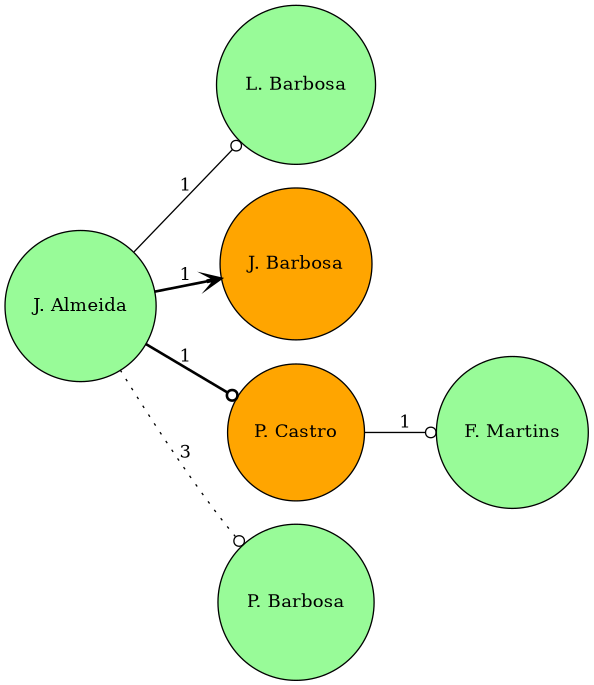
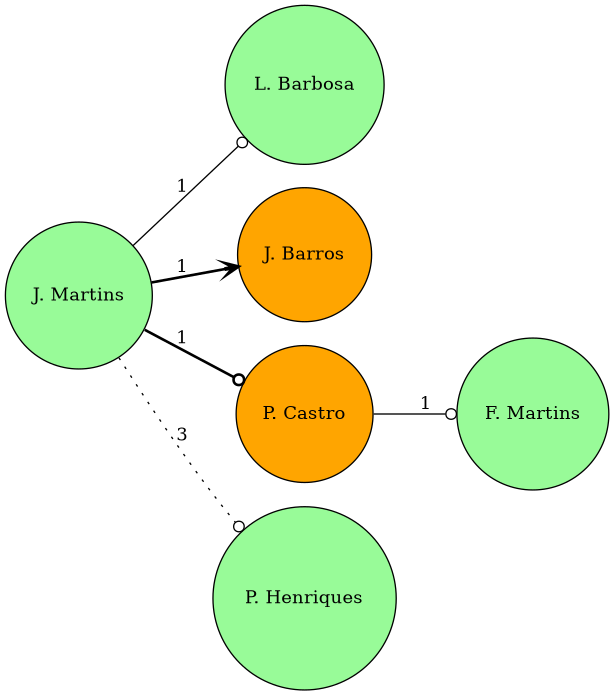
node "J. Barbosa": label "J. Barbosa" -> "J. Barros"
node "J. Almeida": label "J. Almeida" -> "J. Martins"
node "P. Barbosa": label "P. Barbosa" -> "P. Henriques"
